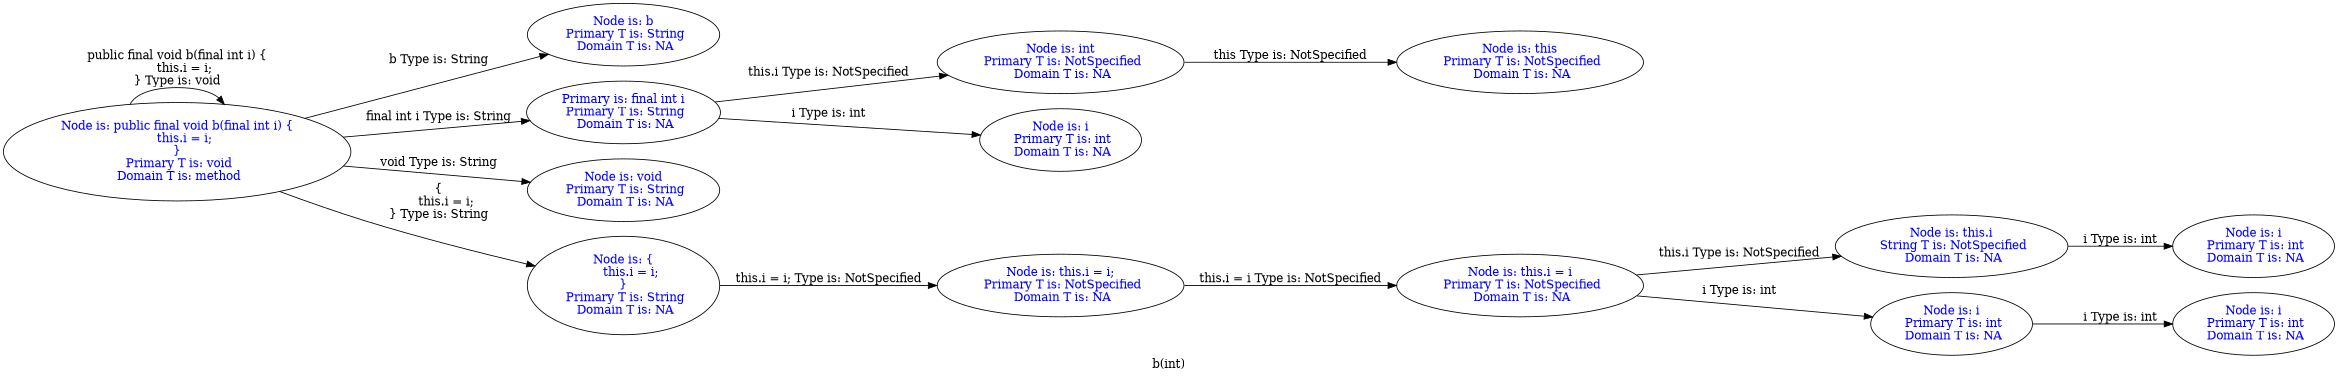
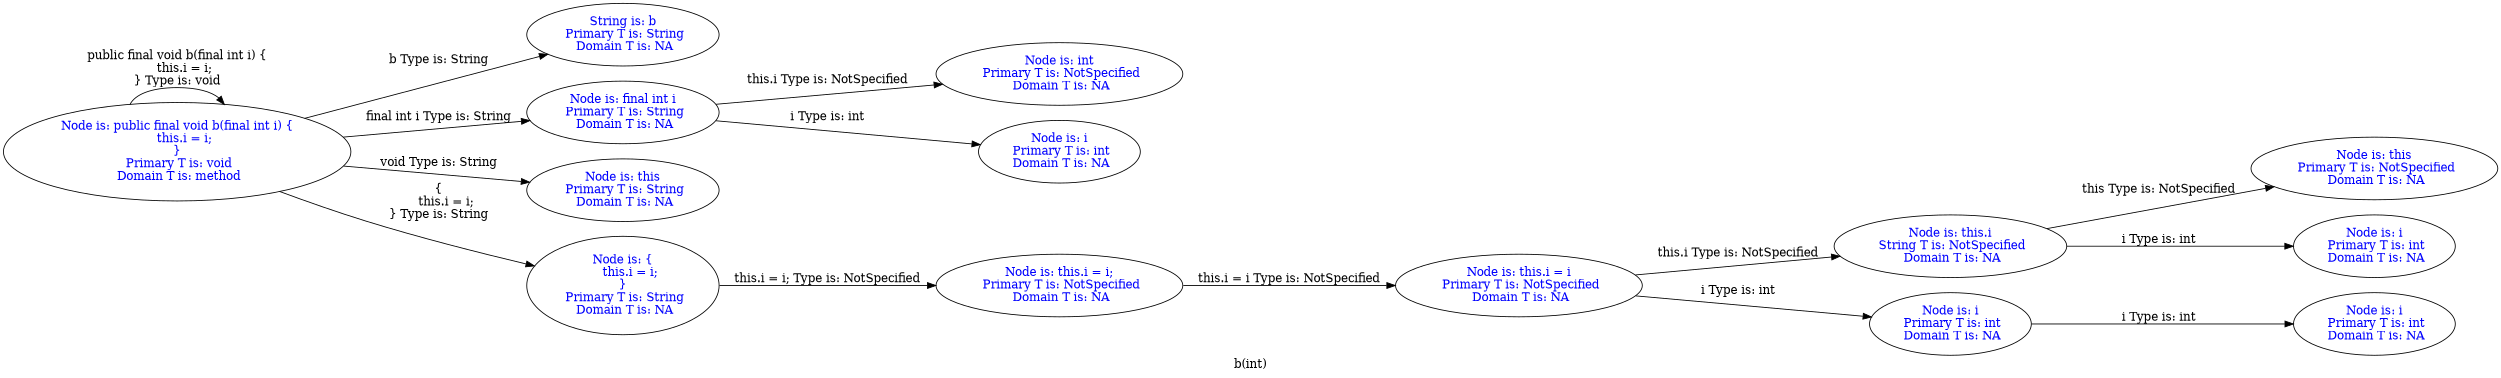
node "Node is: b Primary T is: String Domain T is: NA": label "Node is: b Primary T is: String Domain T is: NA" -> "String is: b Primary T is: String Domain T is: NA"
edge "Node is: int Primary T is: NotSpecified Domain T is: NA" -> "Node is: this Primary T is: NotSpecified Domain T is: NA": now "Node is: this.i String T is: NotSpecified Domain T is: NA" -> "Node is: this Primary T is: NotSpecified Domain T is: NA"
node "Primary is: final int i Primary T is: String Domain T is: NA": label "Primary is: final int i Primary T is: String Domain T is: NA" -> "Node is: final int i Primary T is: String Domain T is: NA"
node "Node is: void Primary T is: String Domain T is: NA": label "Node is: void Primary T is: String Domain T is: NA" -> "Node is: this Primary T is: String Domain T is: NA"
